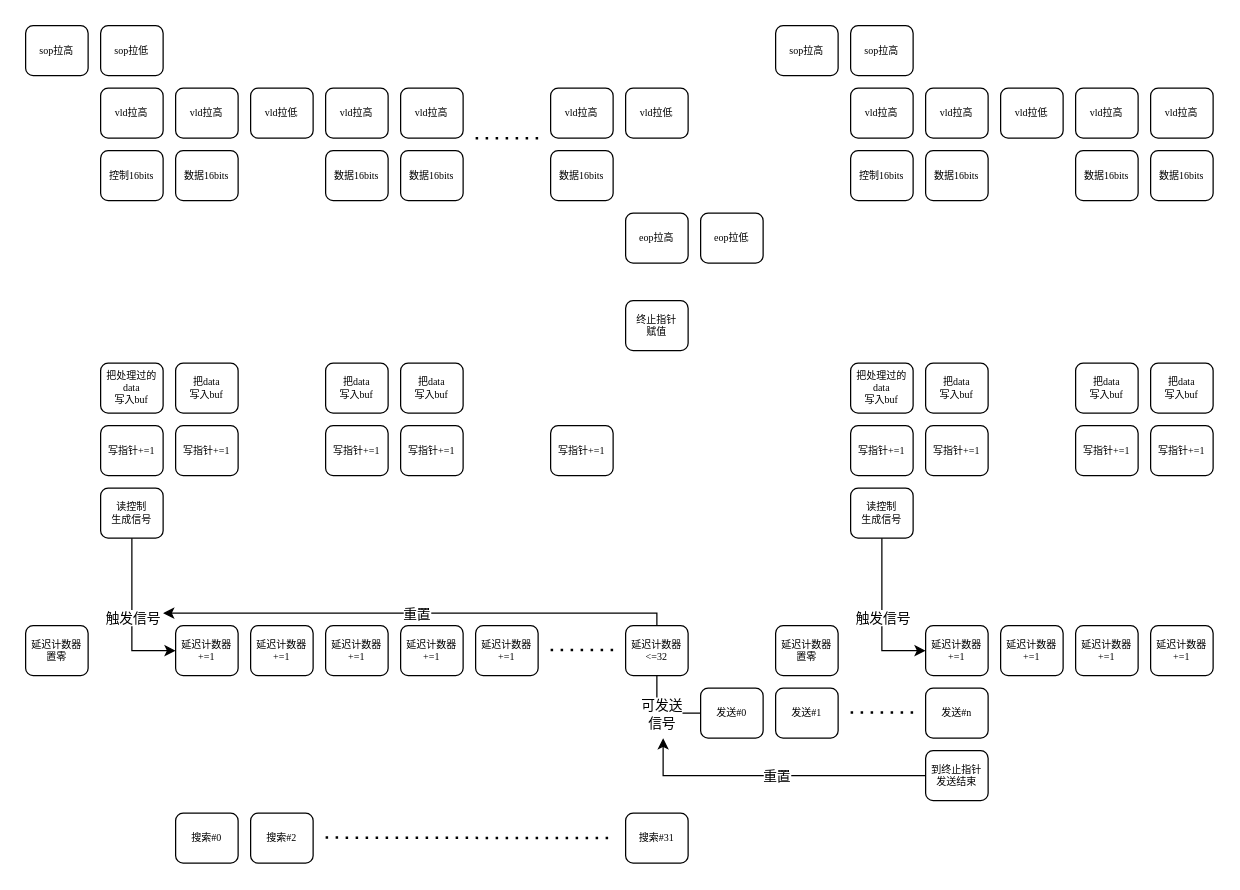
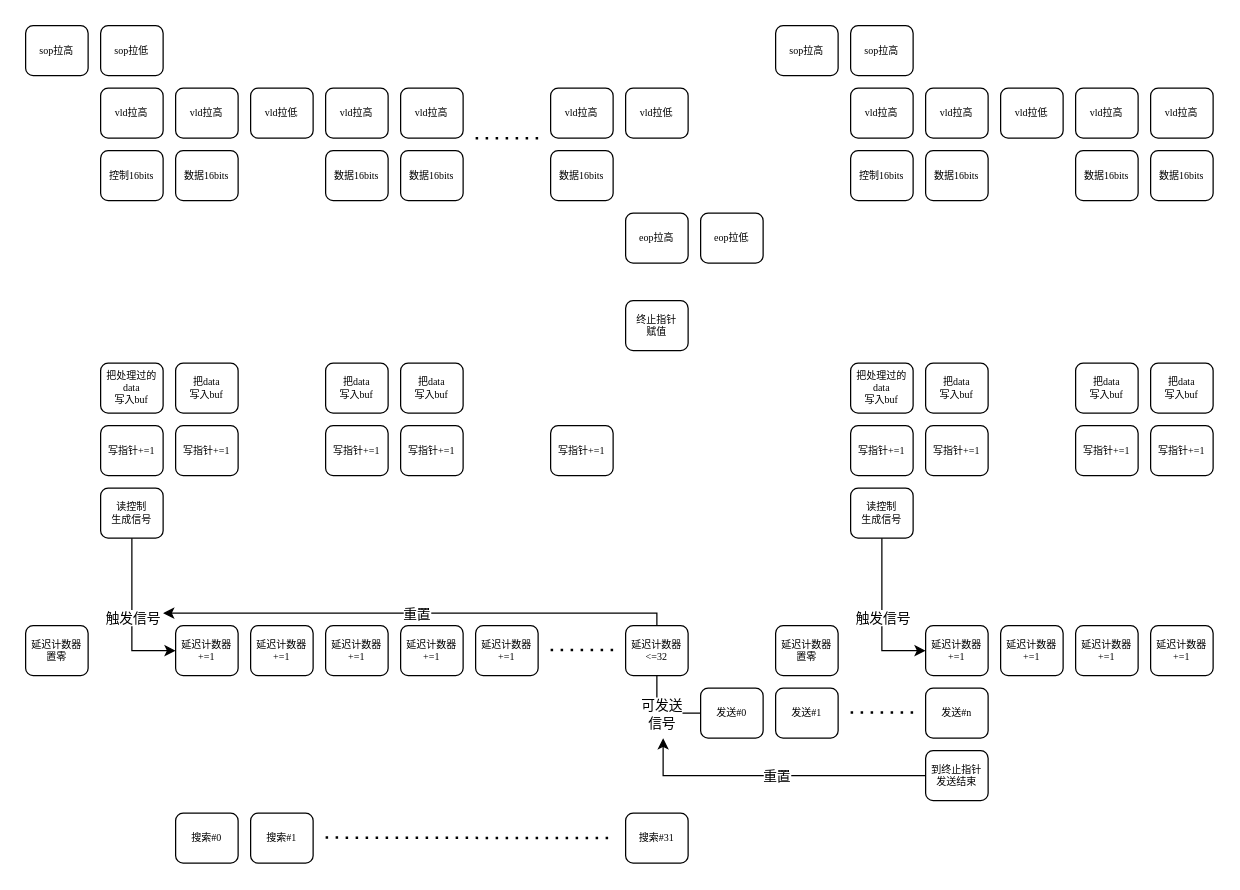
node "搜索#2": label "搜索#2" -> "搜索#1"
